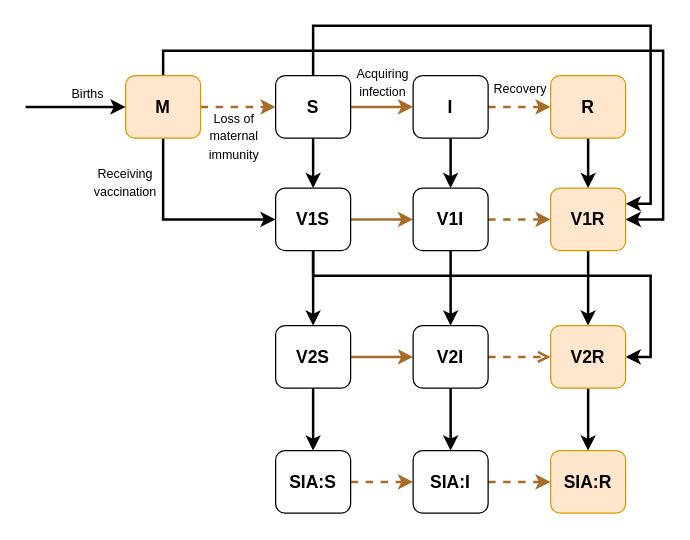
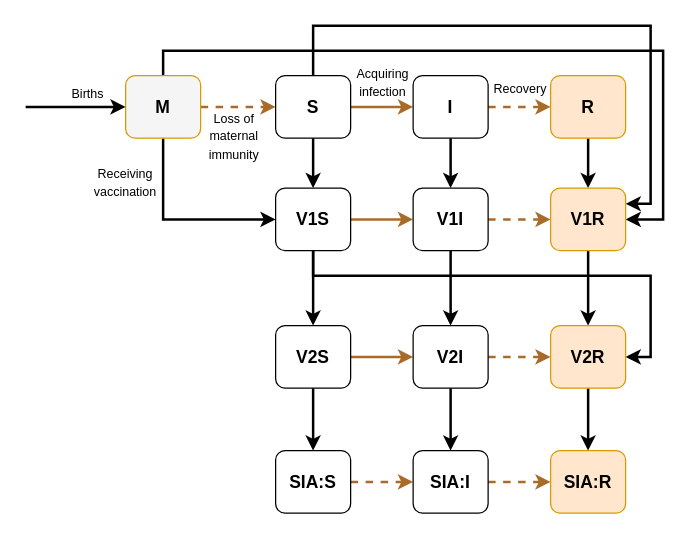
node "M": fillcolor #ffe6cc -> #f5f5f5
edge "V2I" -> "V2R": arrowhead open -> classic
